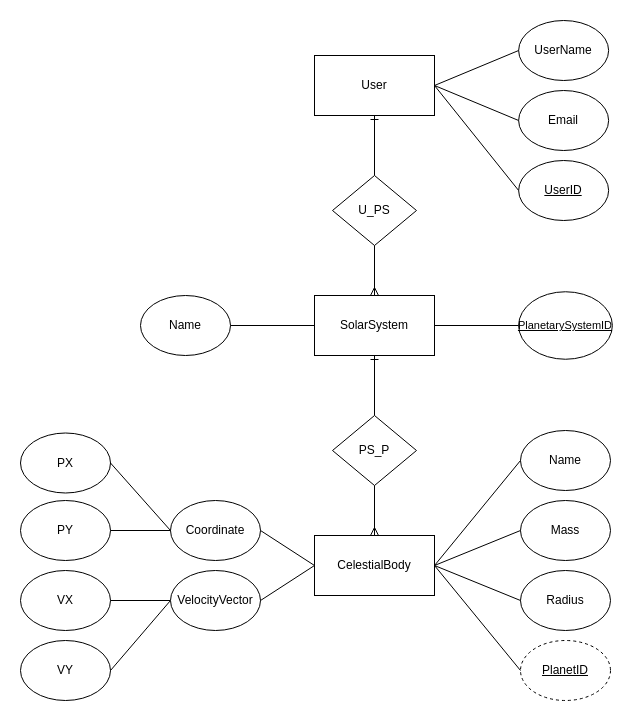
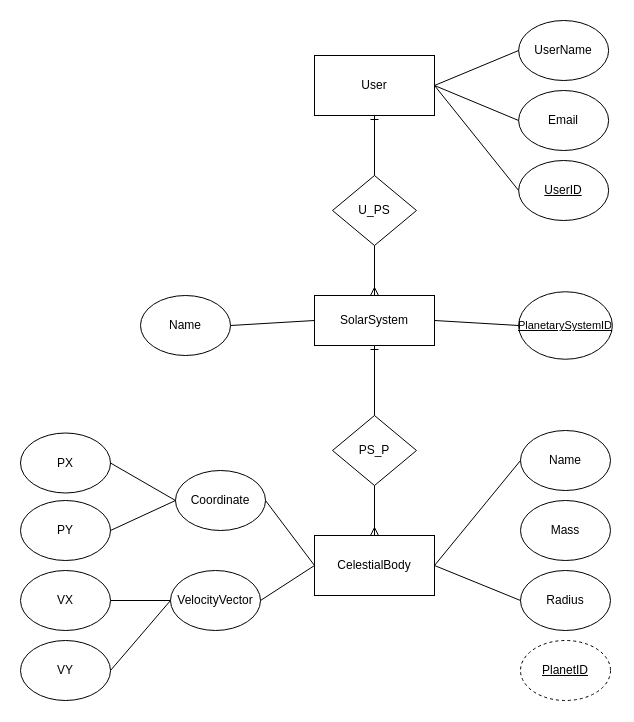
node "SolarSystem": size 120x60 -> 120x50
node "Coordinate": moved (216, 531) -> (221, 501)
edge "Mass" -- "CelestialBody": removed
edge "CelestialBody" -- "PlanetID": removed
